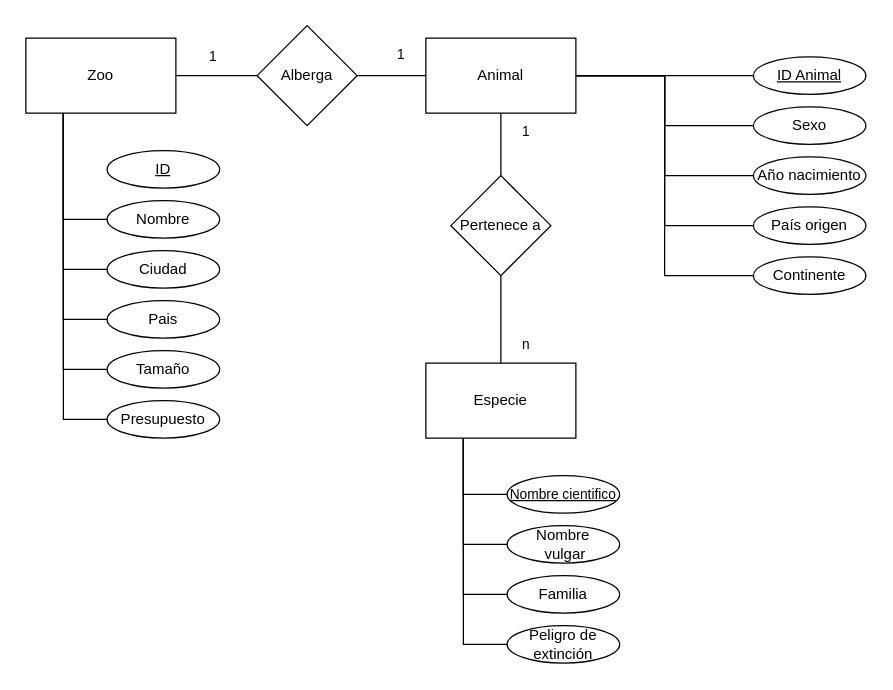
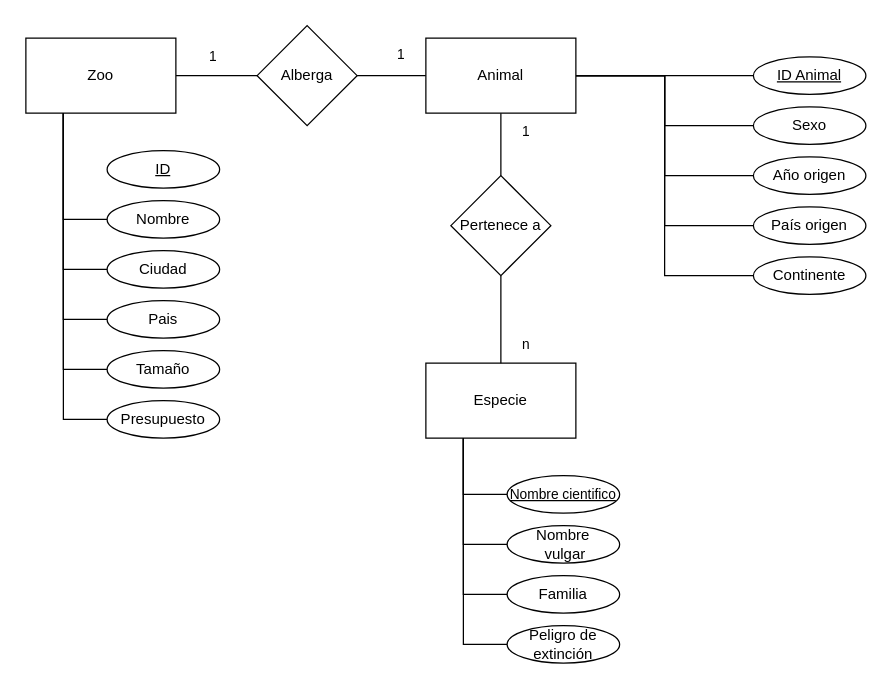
node "Año nacimiento": label "Año nacimiento" -> "Año origen"
